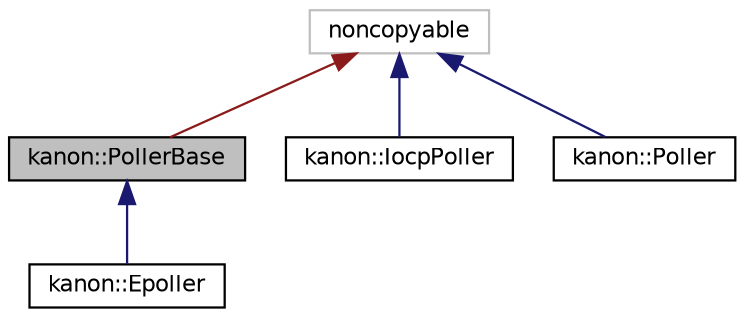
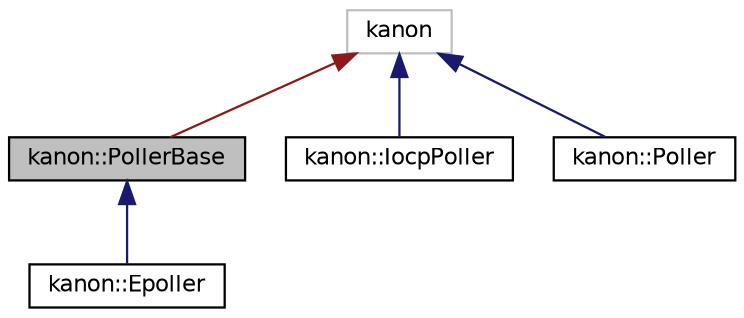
node "noncopyable": label "noncopyable" -> "kanon"
